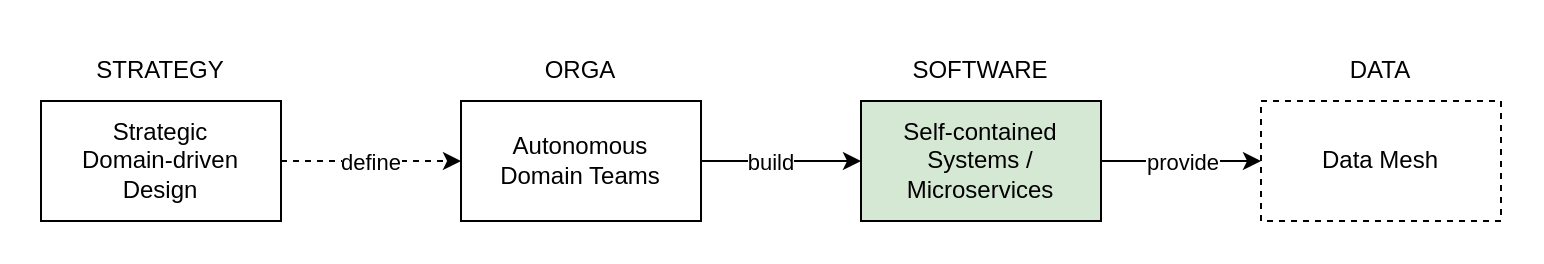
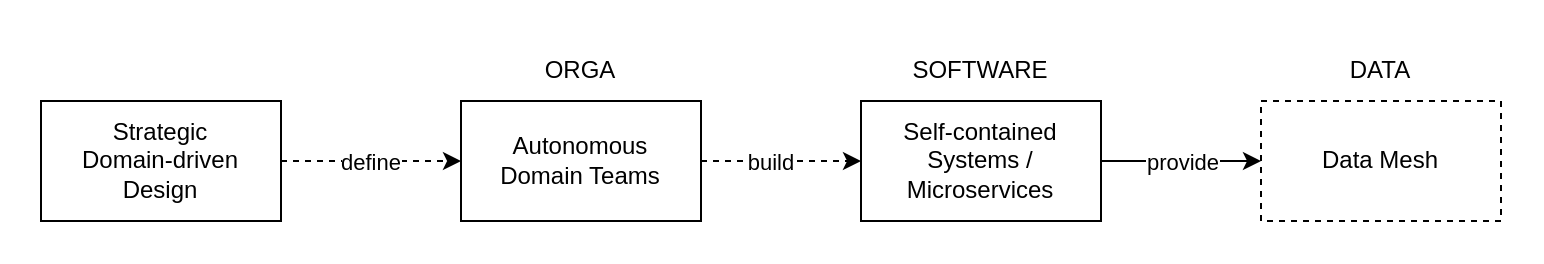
node "STRATEGY": removed
edge "Autonomous Domain Teams" -> "Self-contained Systems / Microservices": style solid -> dashed
node "Self-contained Systems / Microservices": fillcolor #d5e8d4 -> #ffffff
